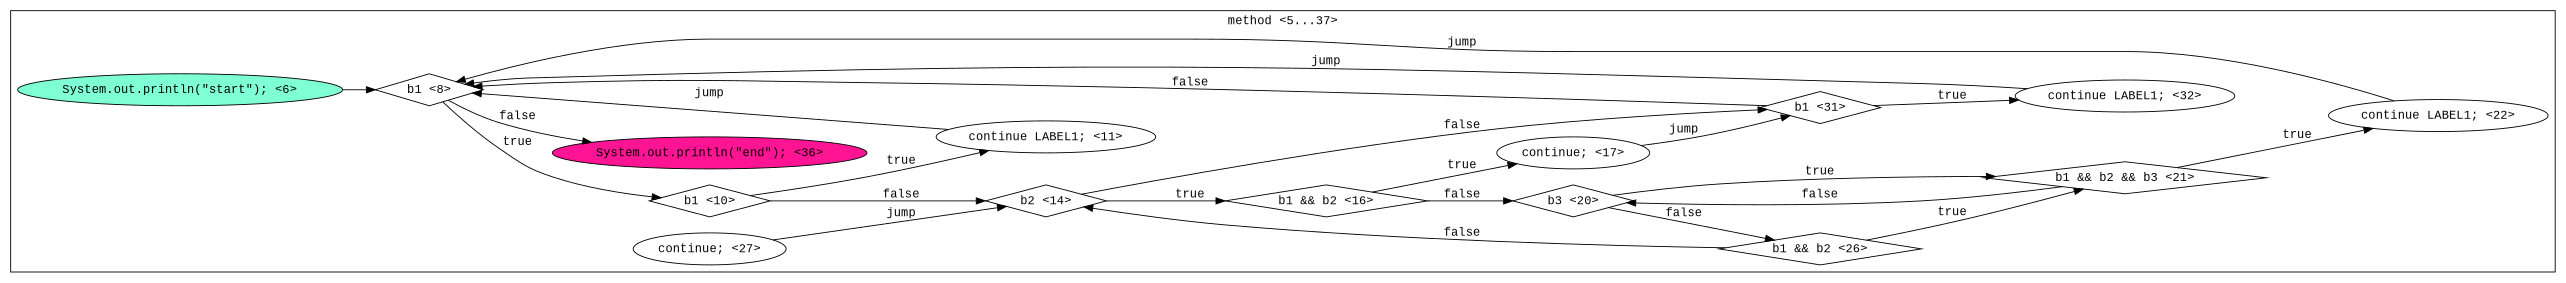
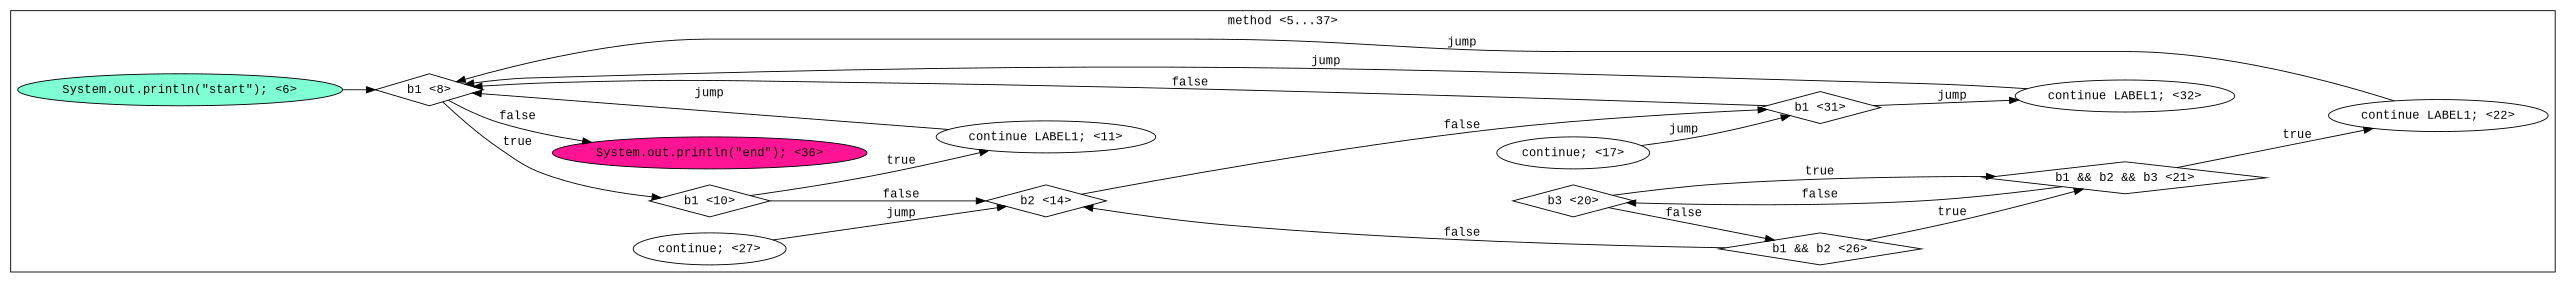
edge "b1 <31>" -> "continue LABEL1; <32>": label "true" -> "jump"
node "b1 && b2 <16>": removed
